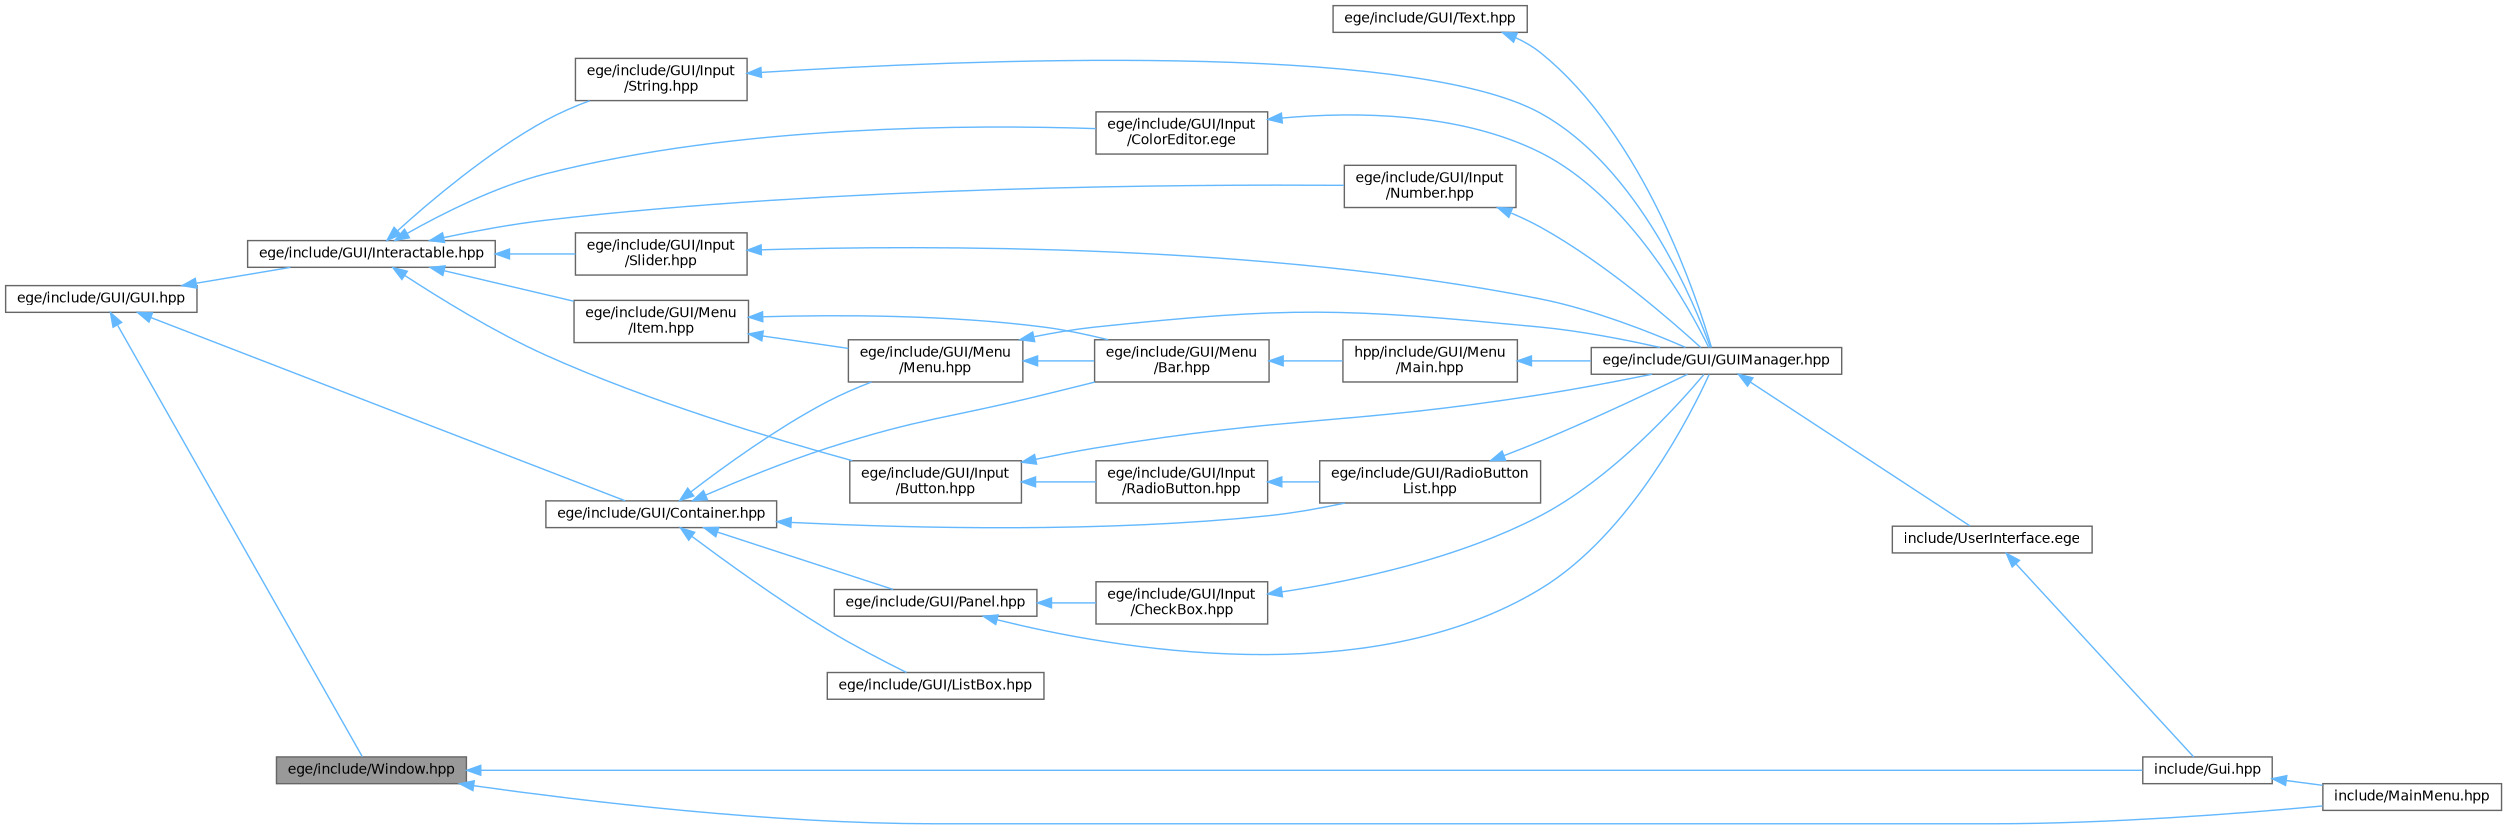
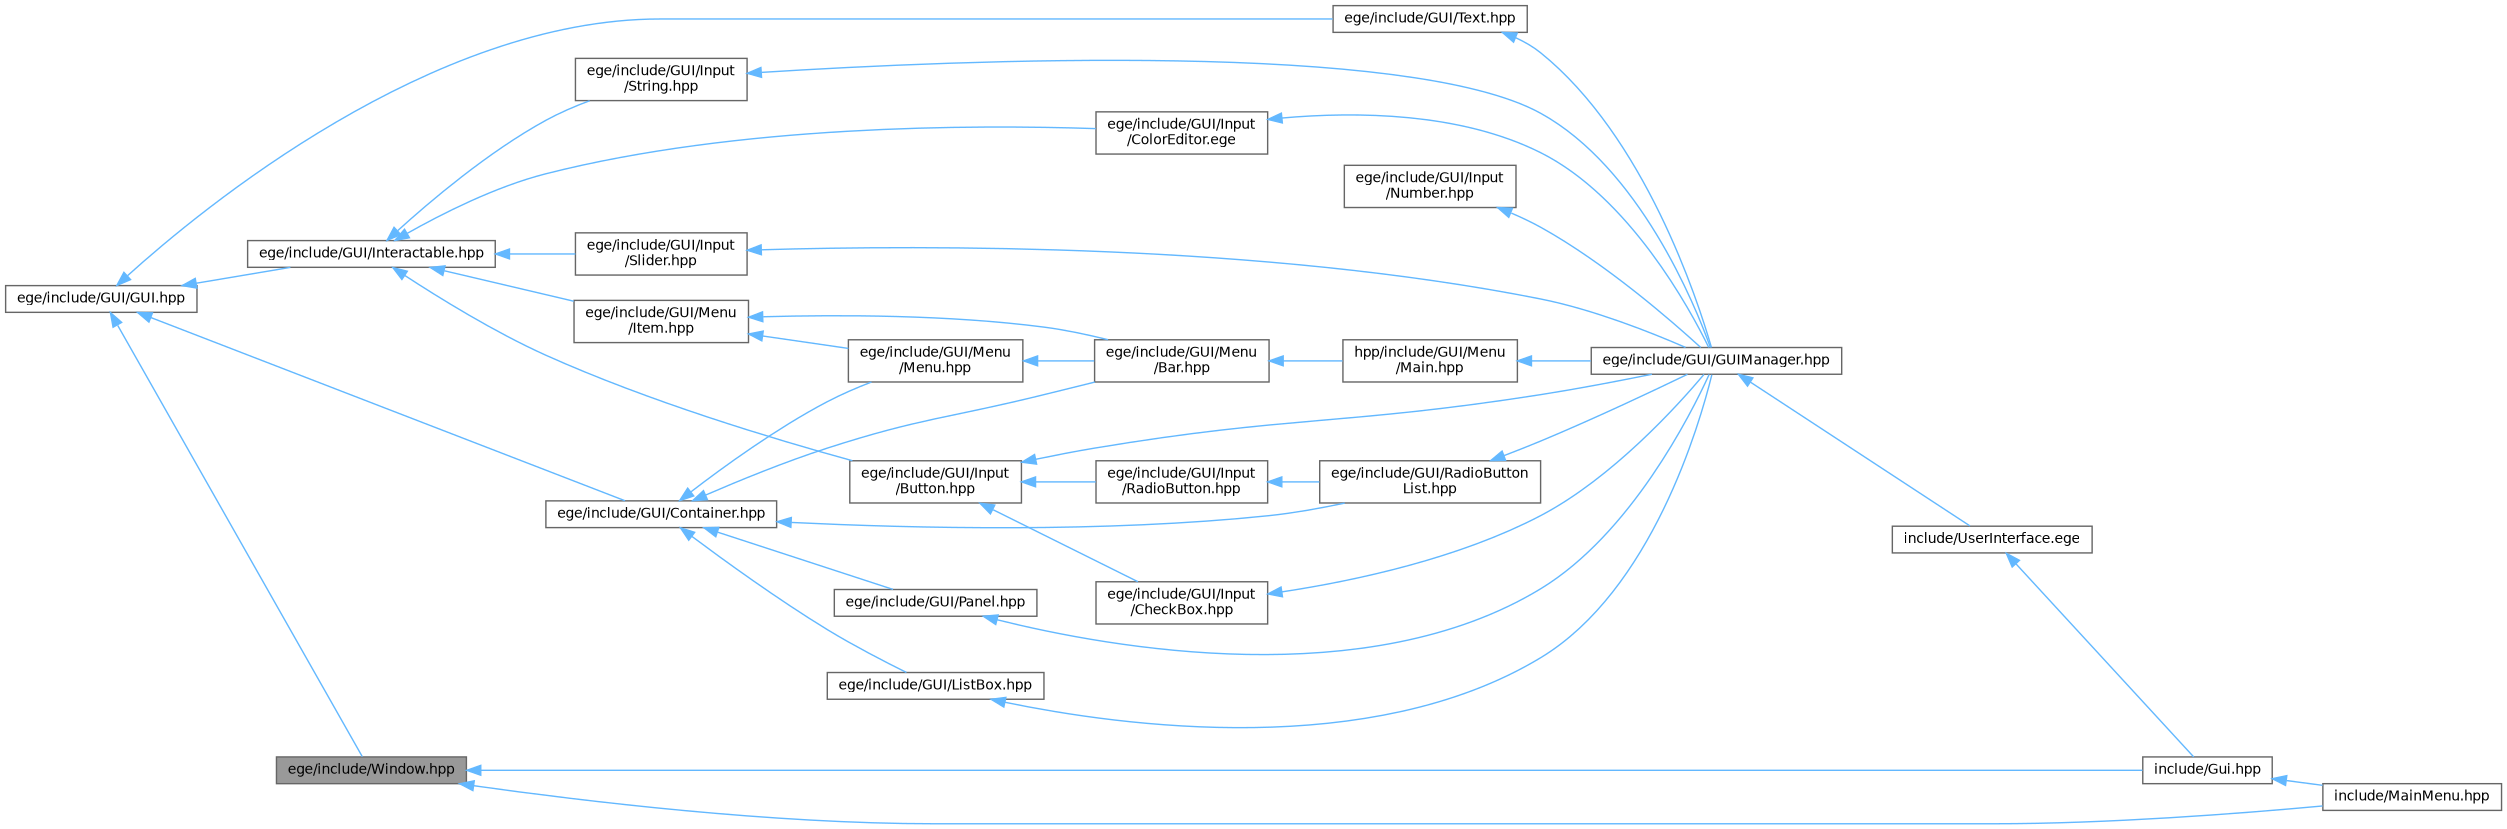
edge "ege/include/GUI/Text.hpp" -> "ege/include/GUI/GUI.hpp": added
edge "ege/include/GUI/Input /Number.hpp" -> "ege/include/GUI/Interactable.hpp": removed
edge "ege/include/GUI/GUIManager.hpp" -> "ege/include/GUI/Menu /Menu.hpp": now "ege/include/GUI/GUIManager.hpp" -> "ege/include/GUI/ListBox.hpp"
edge "ege/include/GUI/Input /CheckBox.hpp" -> "ege/include/GUI/Panel.hpp": now "ege/include/GUI/Input /CheckBox.hpp" -> "ege/include/GUI/Input /Button.hpp"
